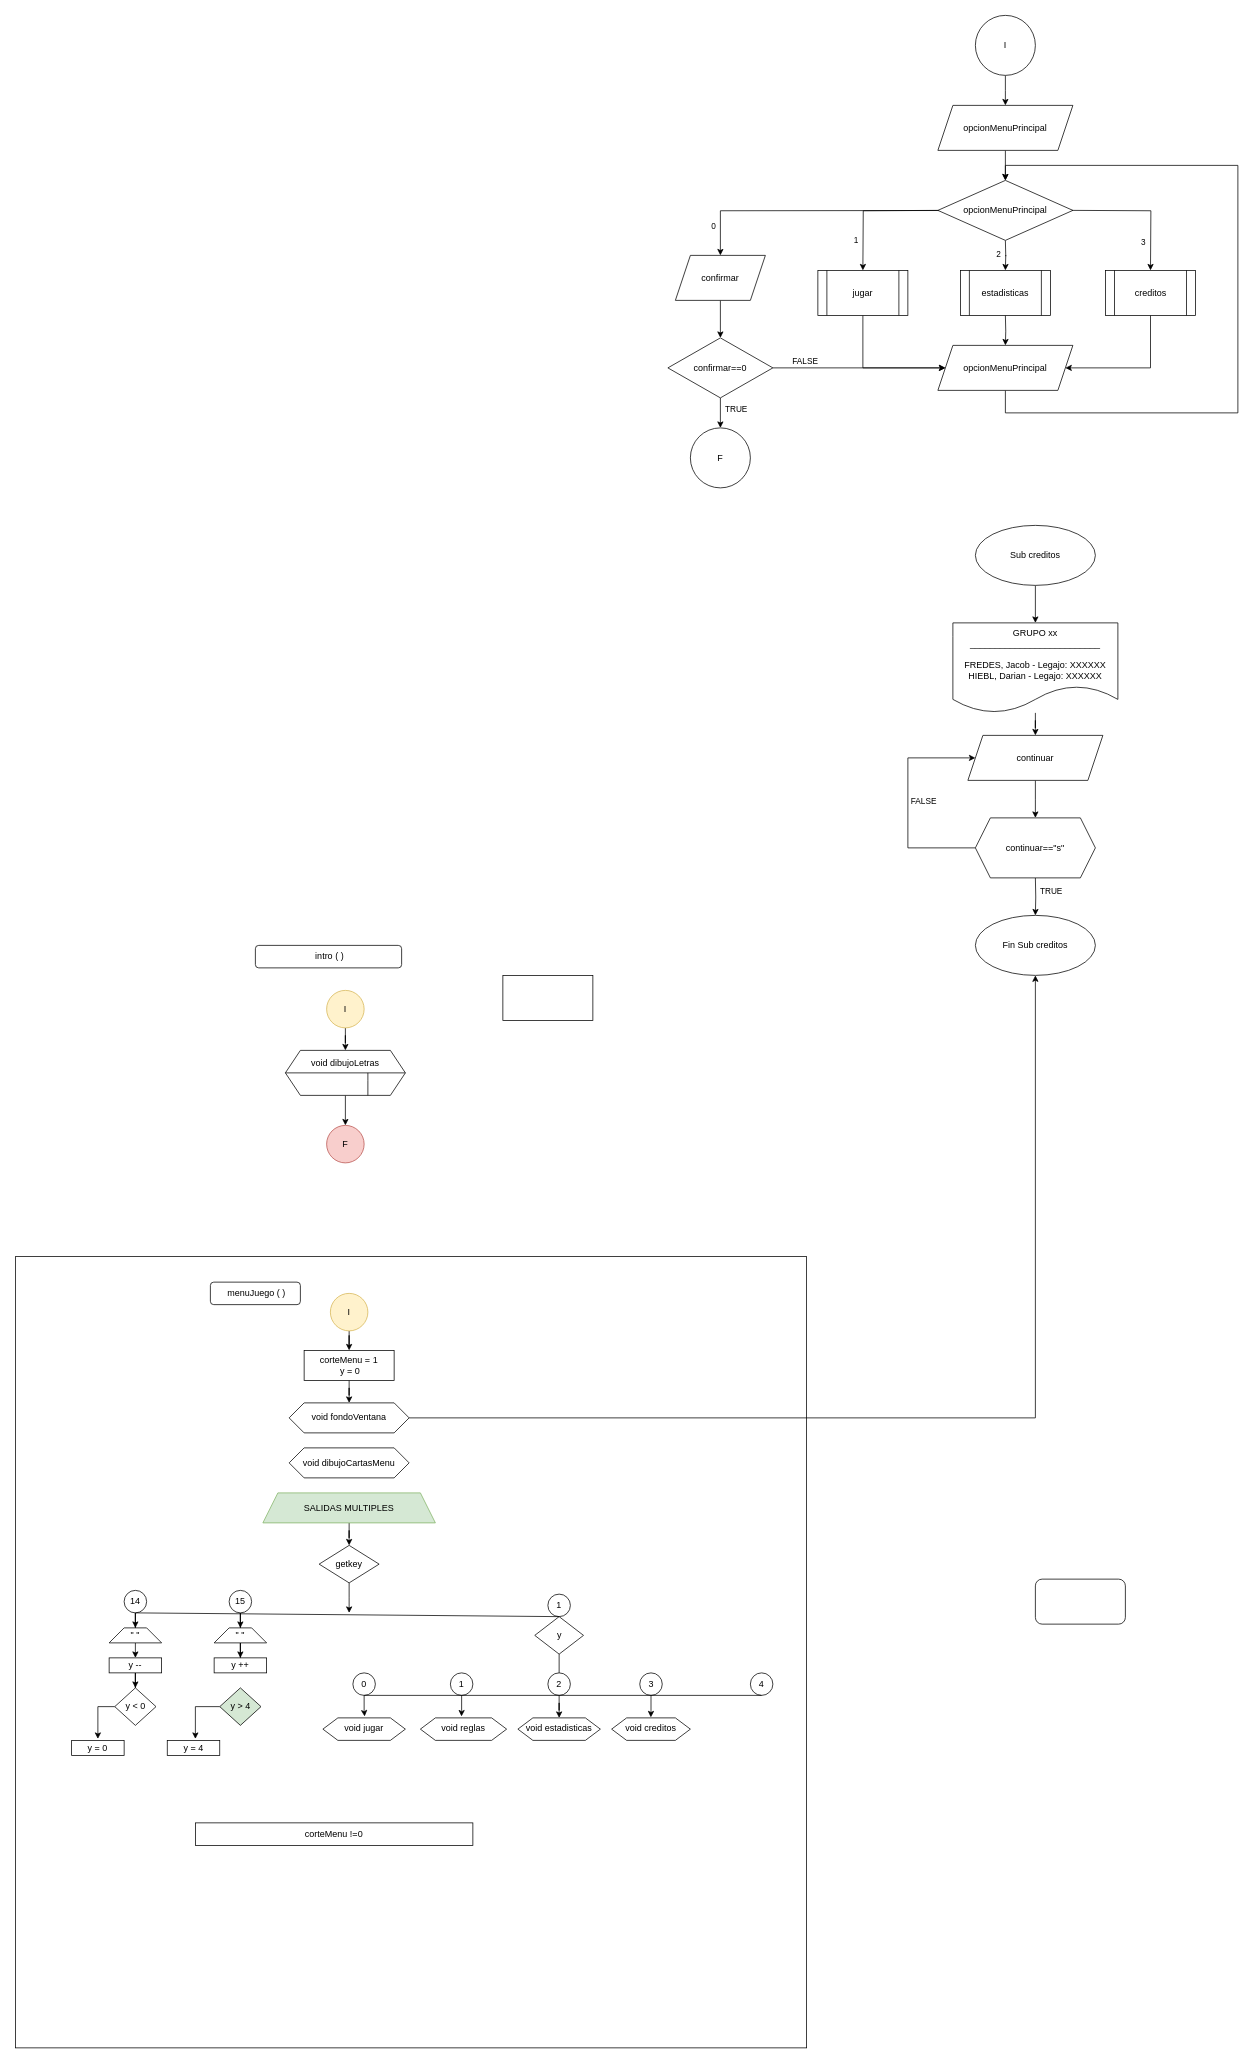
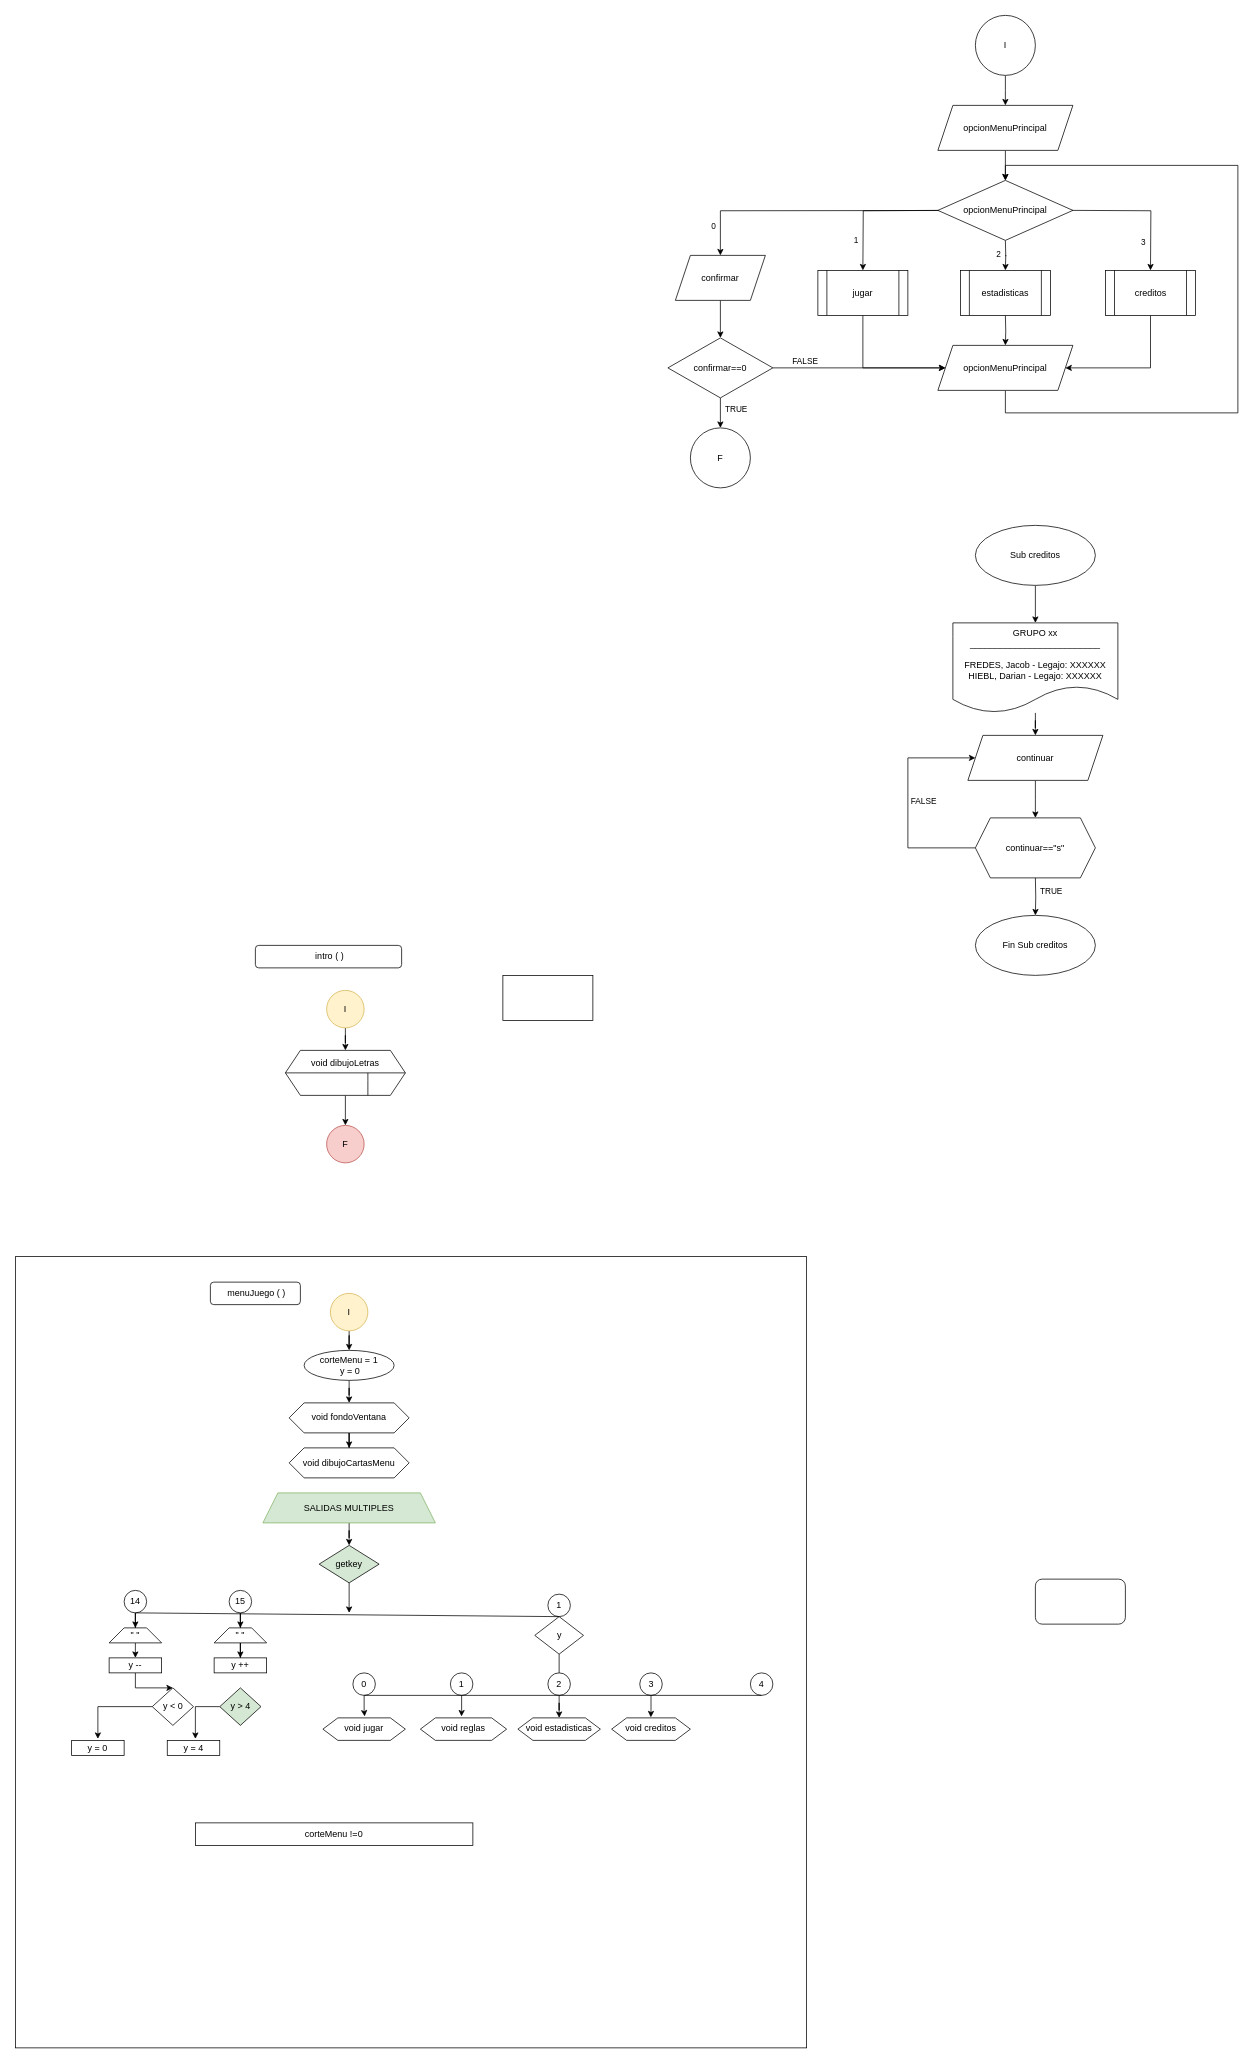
edge "void fondoVentana" -> "Fin Sub creditos": now "void fondoVentana" -> "void dibujoCartasMenu"
node "corteMenu = 1 y = 0": shape rectangle -> ellipse
node "getkey": fillcolor #ffffff -> #d5e8d4
node "y < 0": moved (135, 1707) -> (173, 1707)
